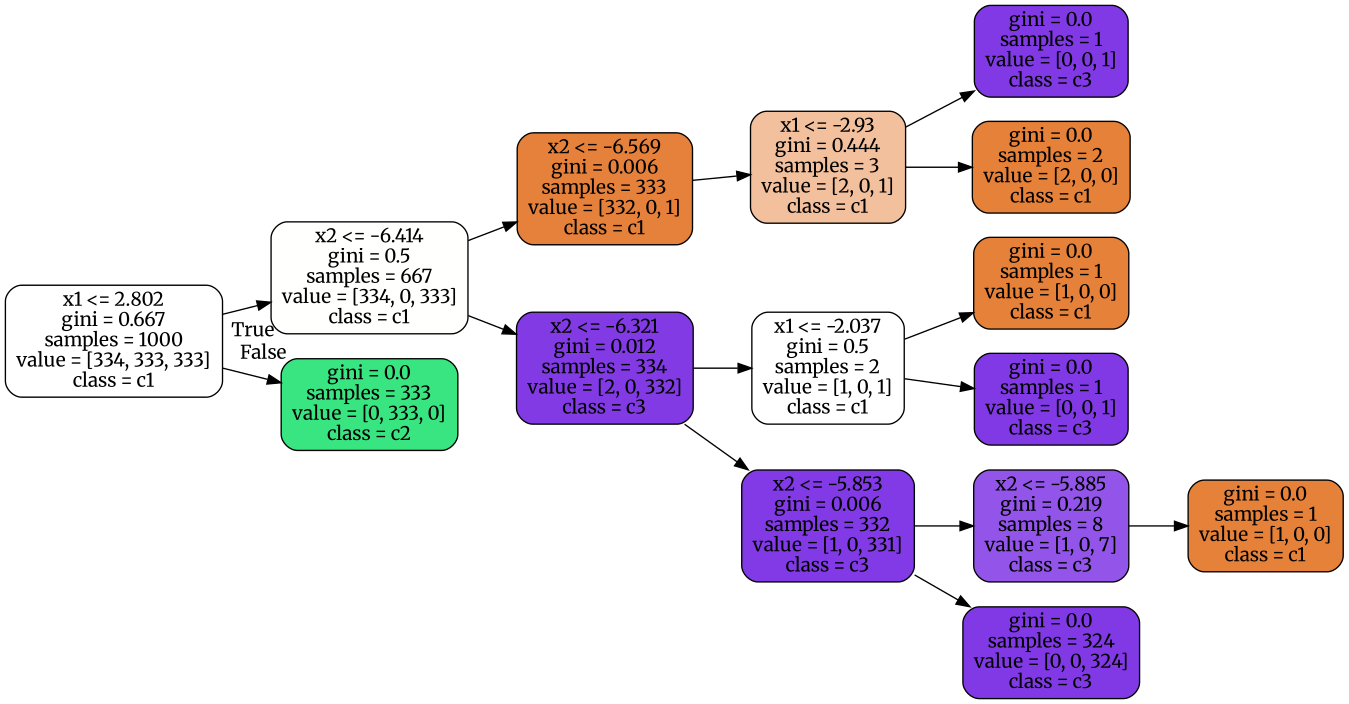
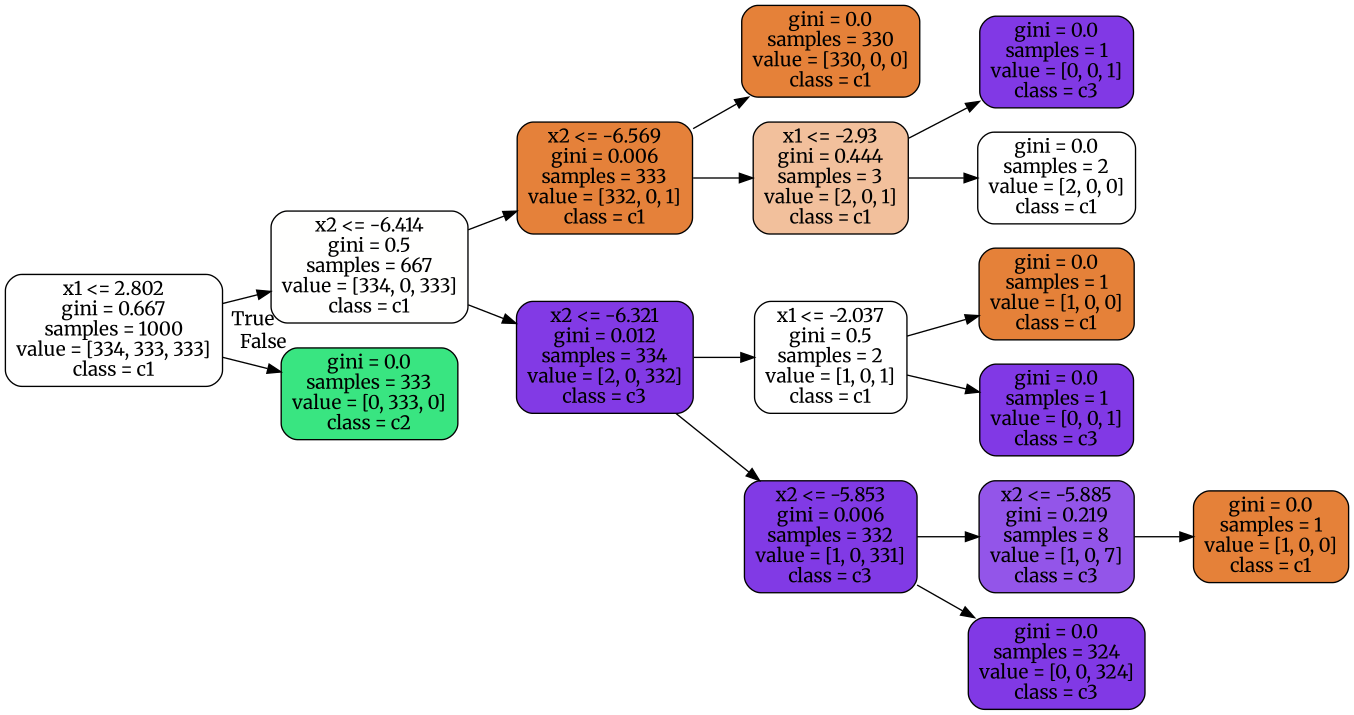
node "gini = 0.0 samples = 330 value = [330, 0, 0] class = c1": added
node "gini = 0.0 samples = 2 value = [2, 0, 0] class = c1": fillcolor #e58139 -> #ffffff
